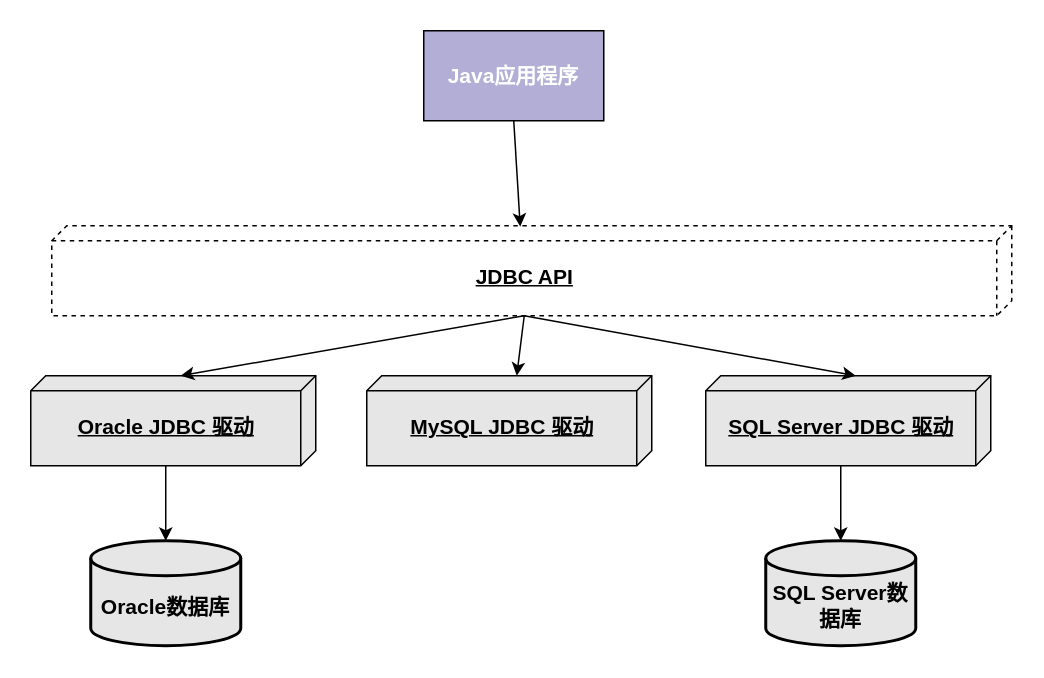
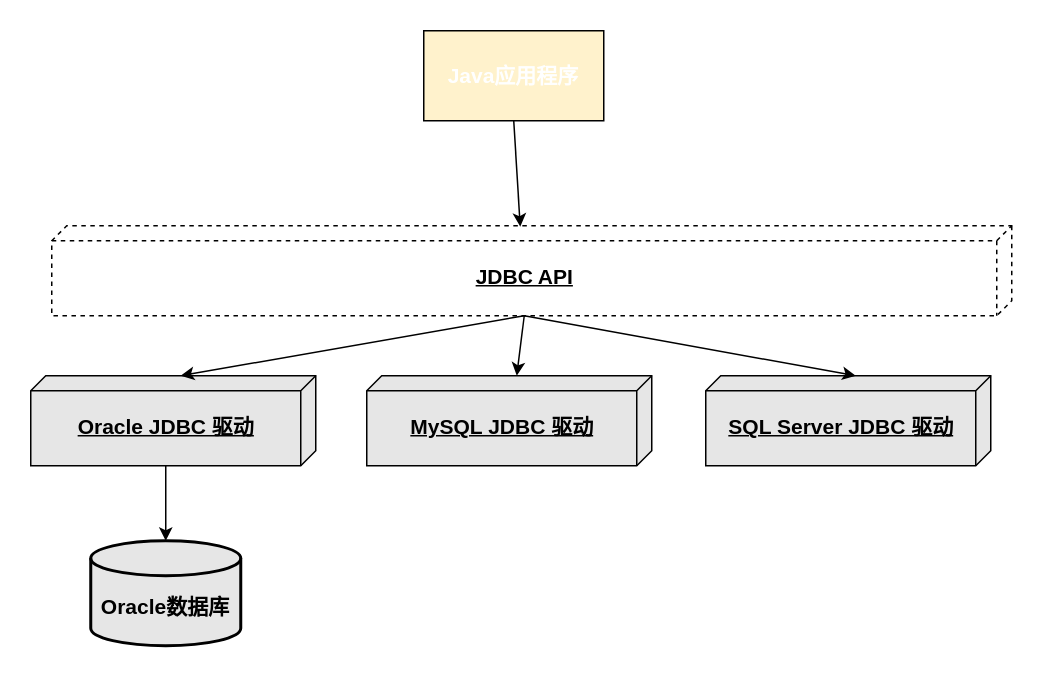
node "Java应用程序": fillcolor #b2aed6 -> #fff2cc
edge "SQL Server JDBC 驱动" -> "SQL Server数据库": removed
node "SQL Server数据库": removed
